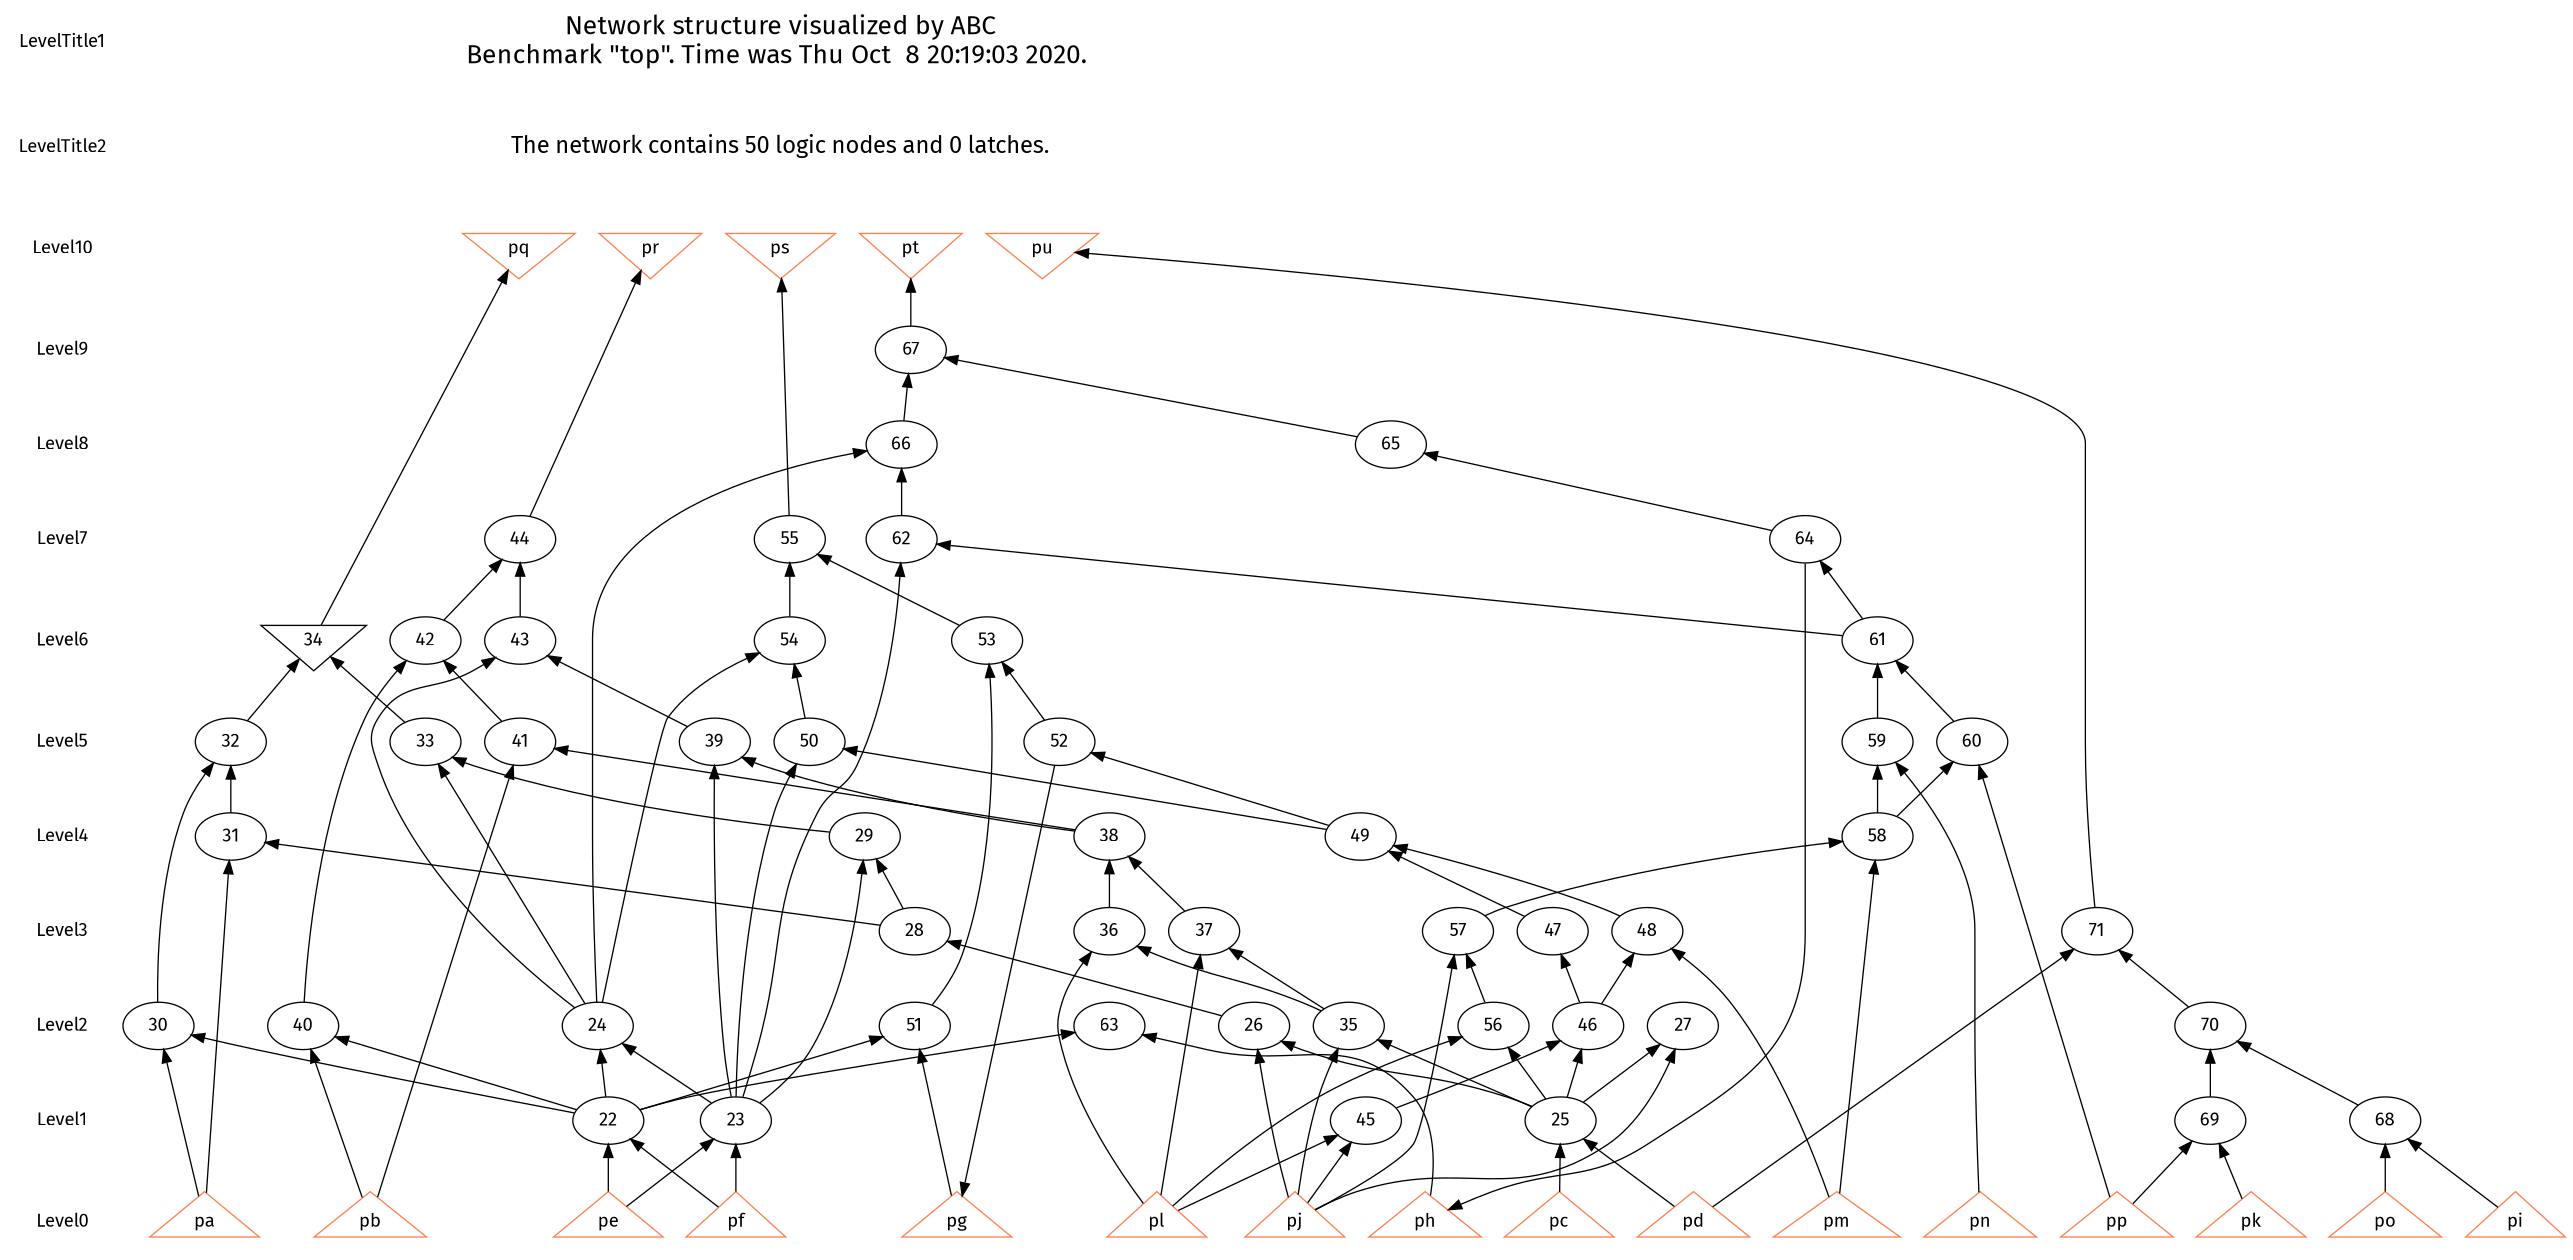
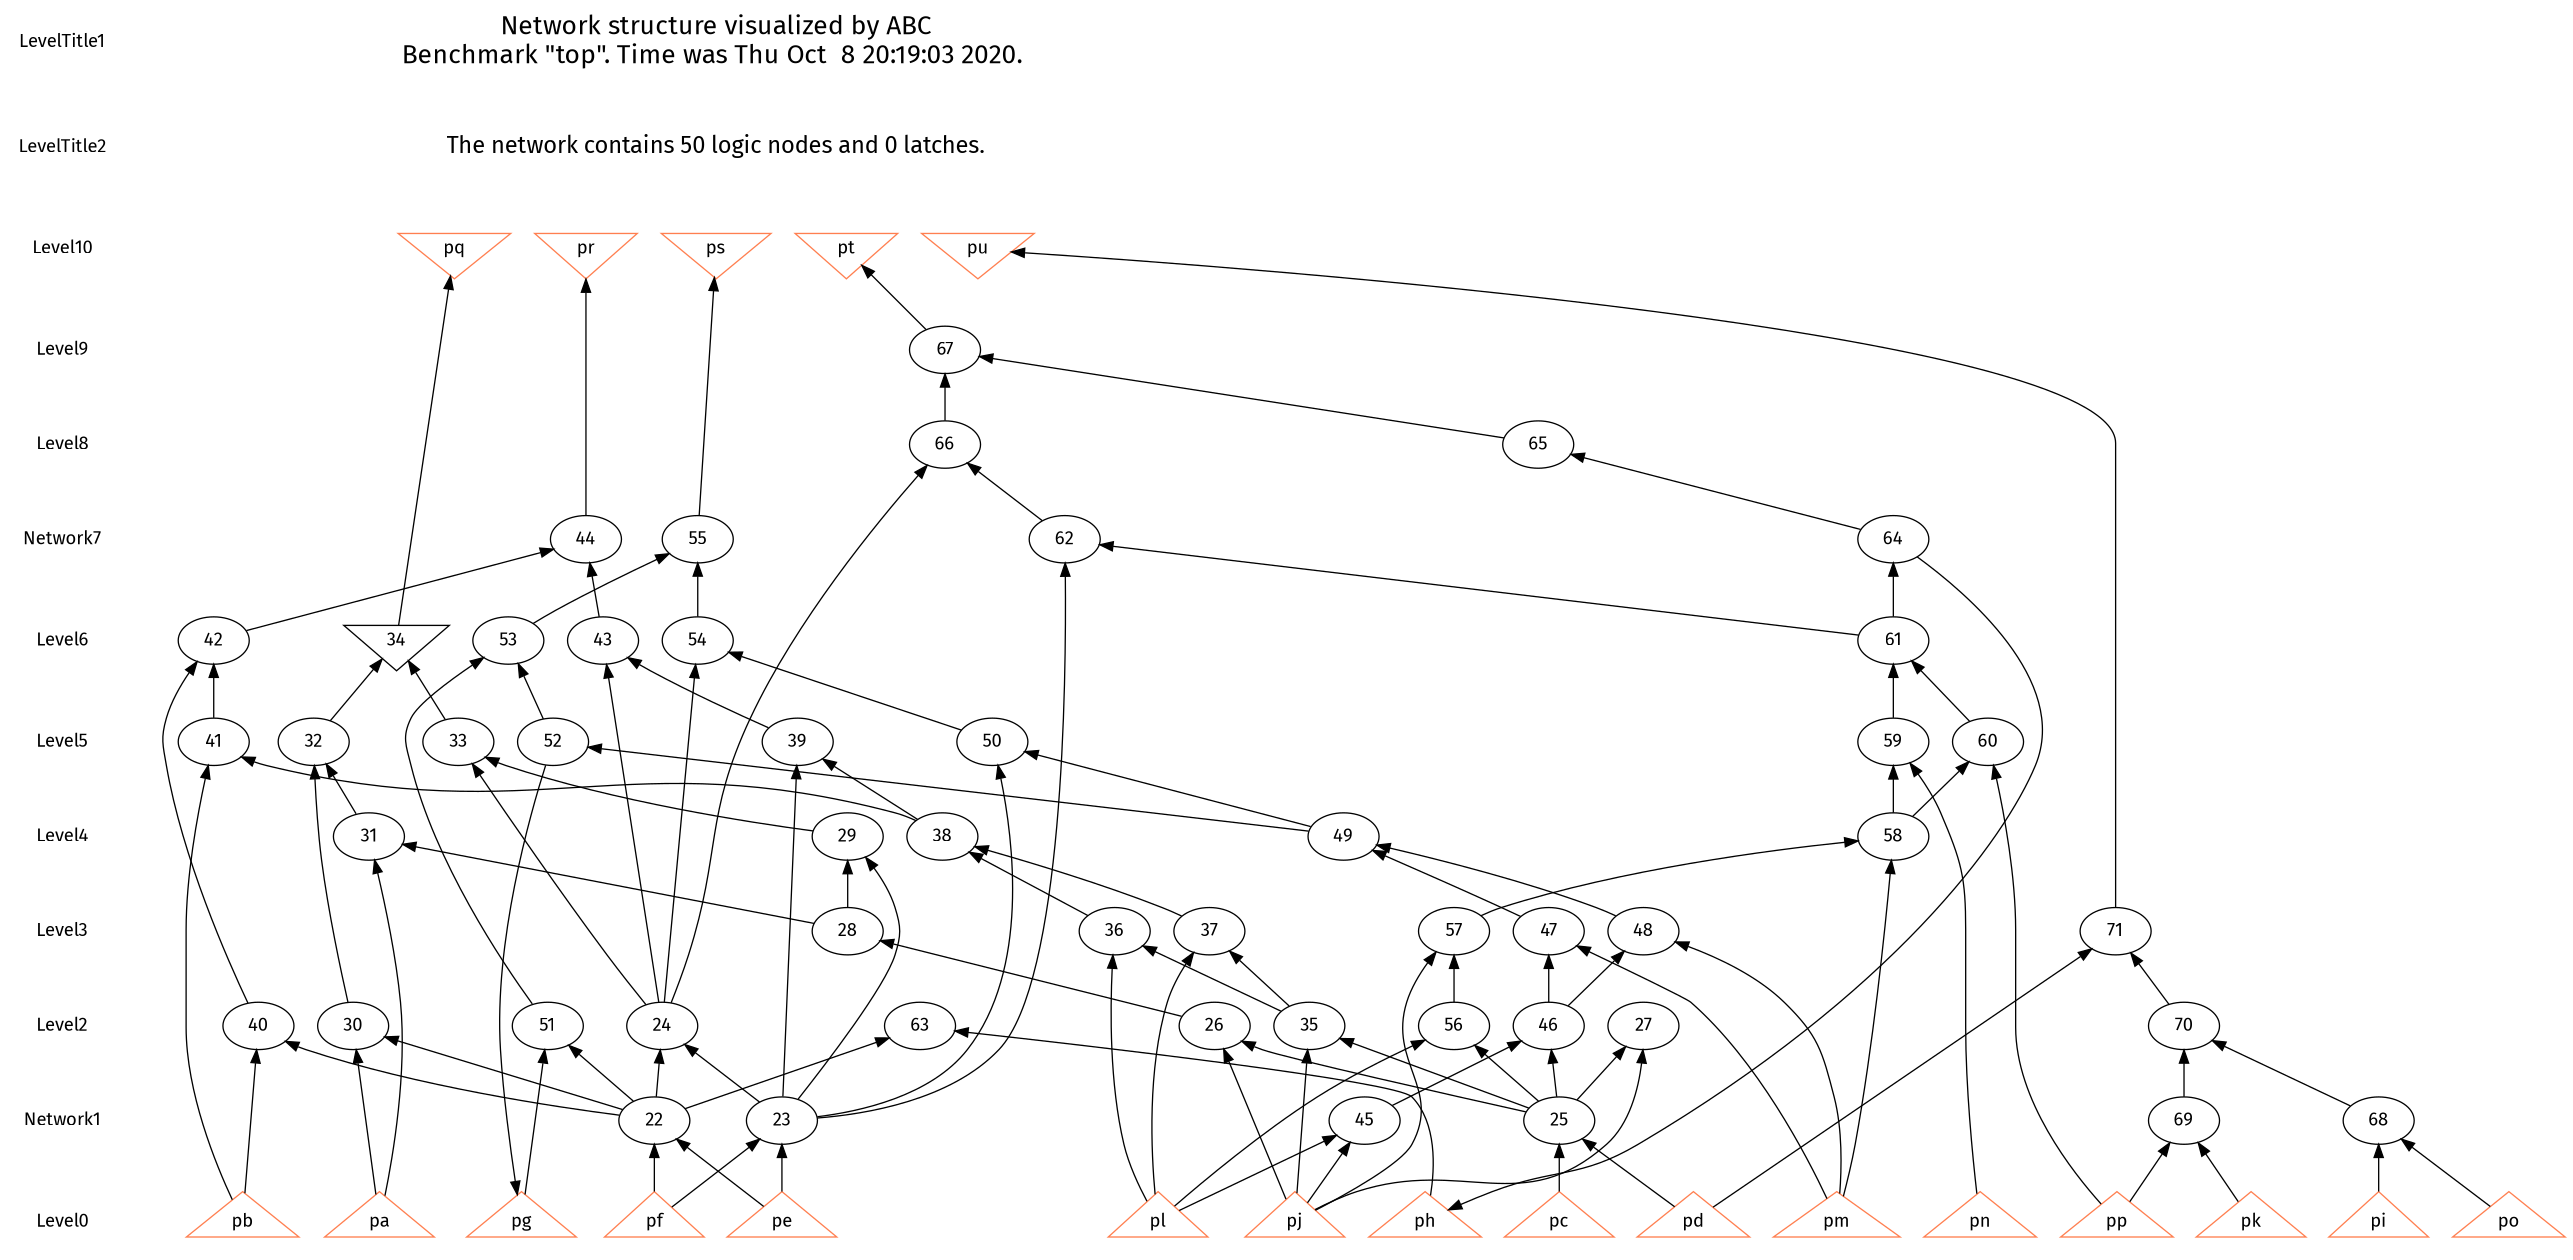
node "Level7": label "Level7" -> "Network7"
edge "pm" -> "47": added
node "Level1": label "Level1" -> "Network1"
